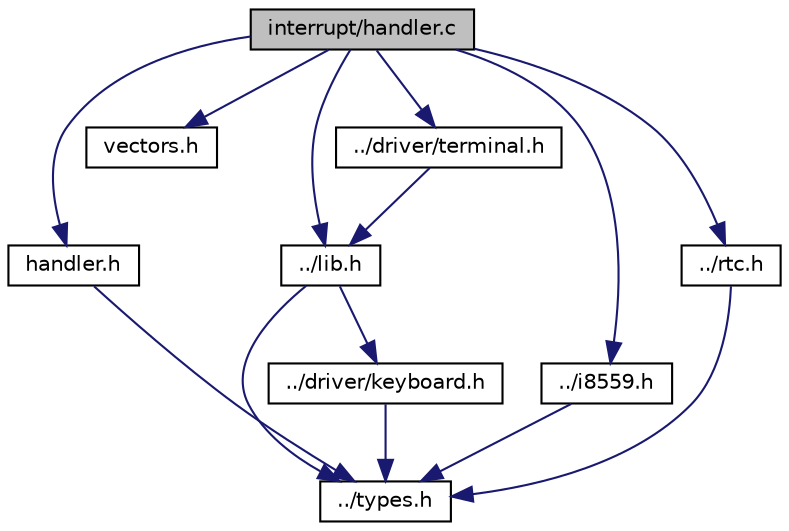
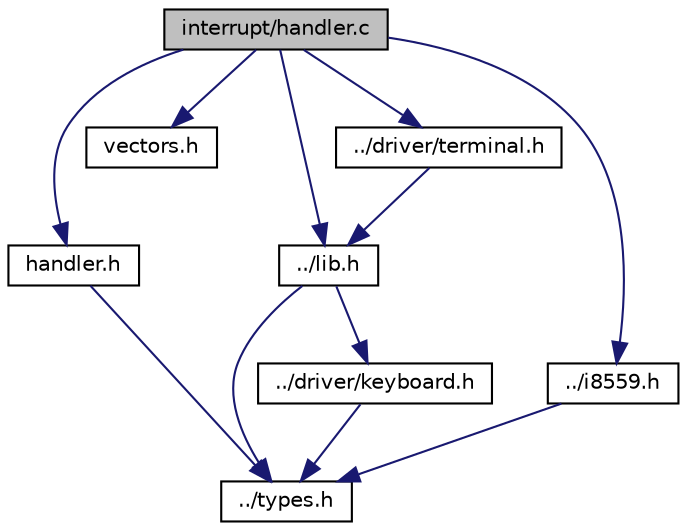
node "../rtc.h": removed
